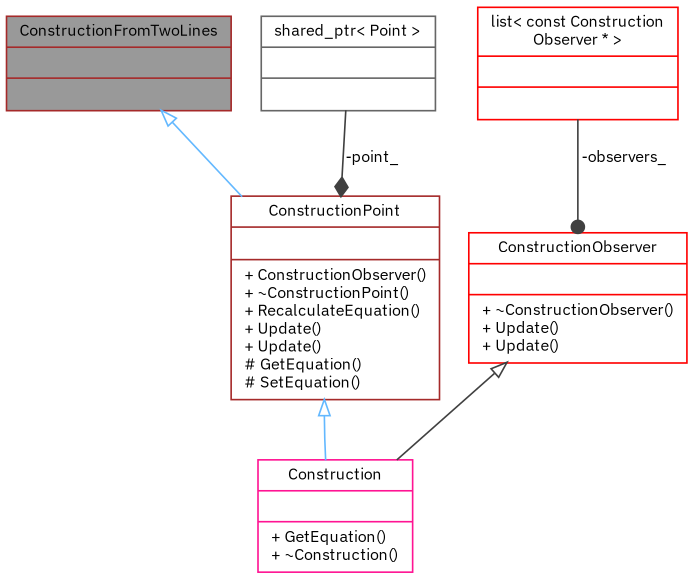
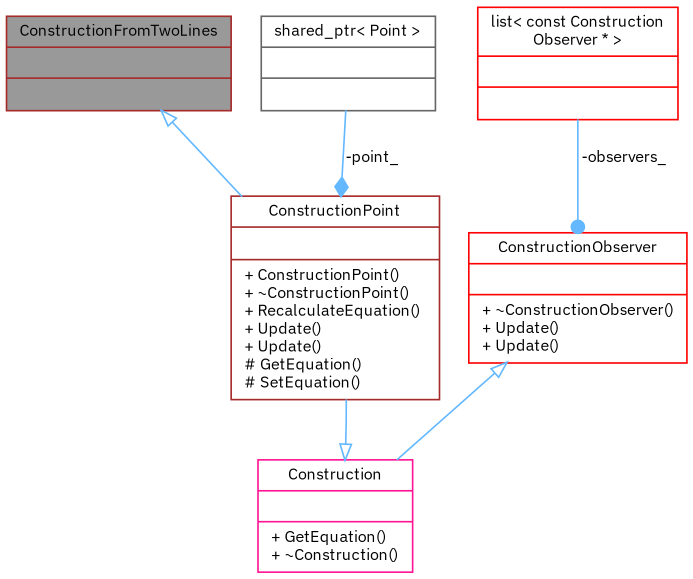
edge "shared_ptr< Point >" -> "ConstructionPoint": color grey25 -> steelblue1
edge "list< const Construction" -> "ConstructionObserver": color grey25 -> steelblue1
node "ConstructionPoint": text "+ ConstructionObserver()" -> "+ ConstructionPoint()"
edge "Construction" -> "ConstructionObserver": color grey25 -> steelblue1
edge "Construction" -> "ConstructionPoint": reversed
